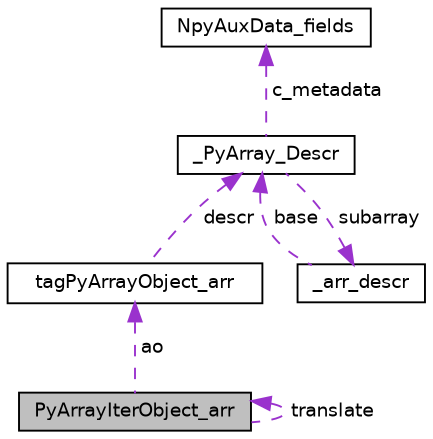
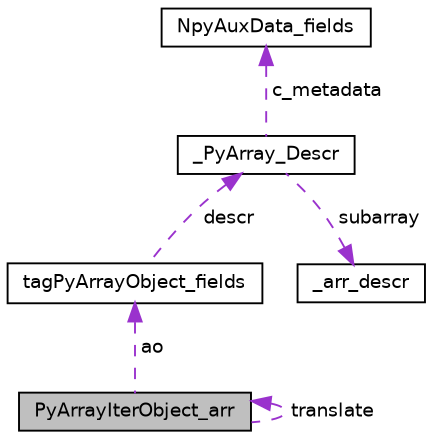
edge "_arr_descr" -> "_PyArray_Descr": removed, label "base"
node "tagPyArrayObject_arr": label "tagPyArrayObject_arr" -> "tagPyArrayObject_fields"
